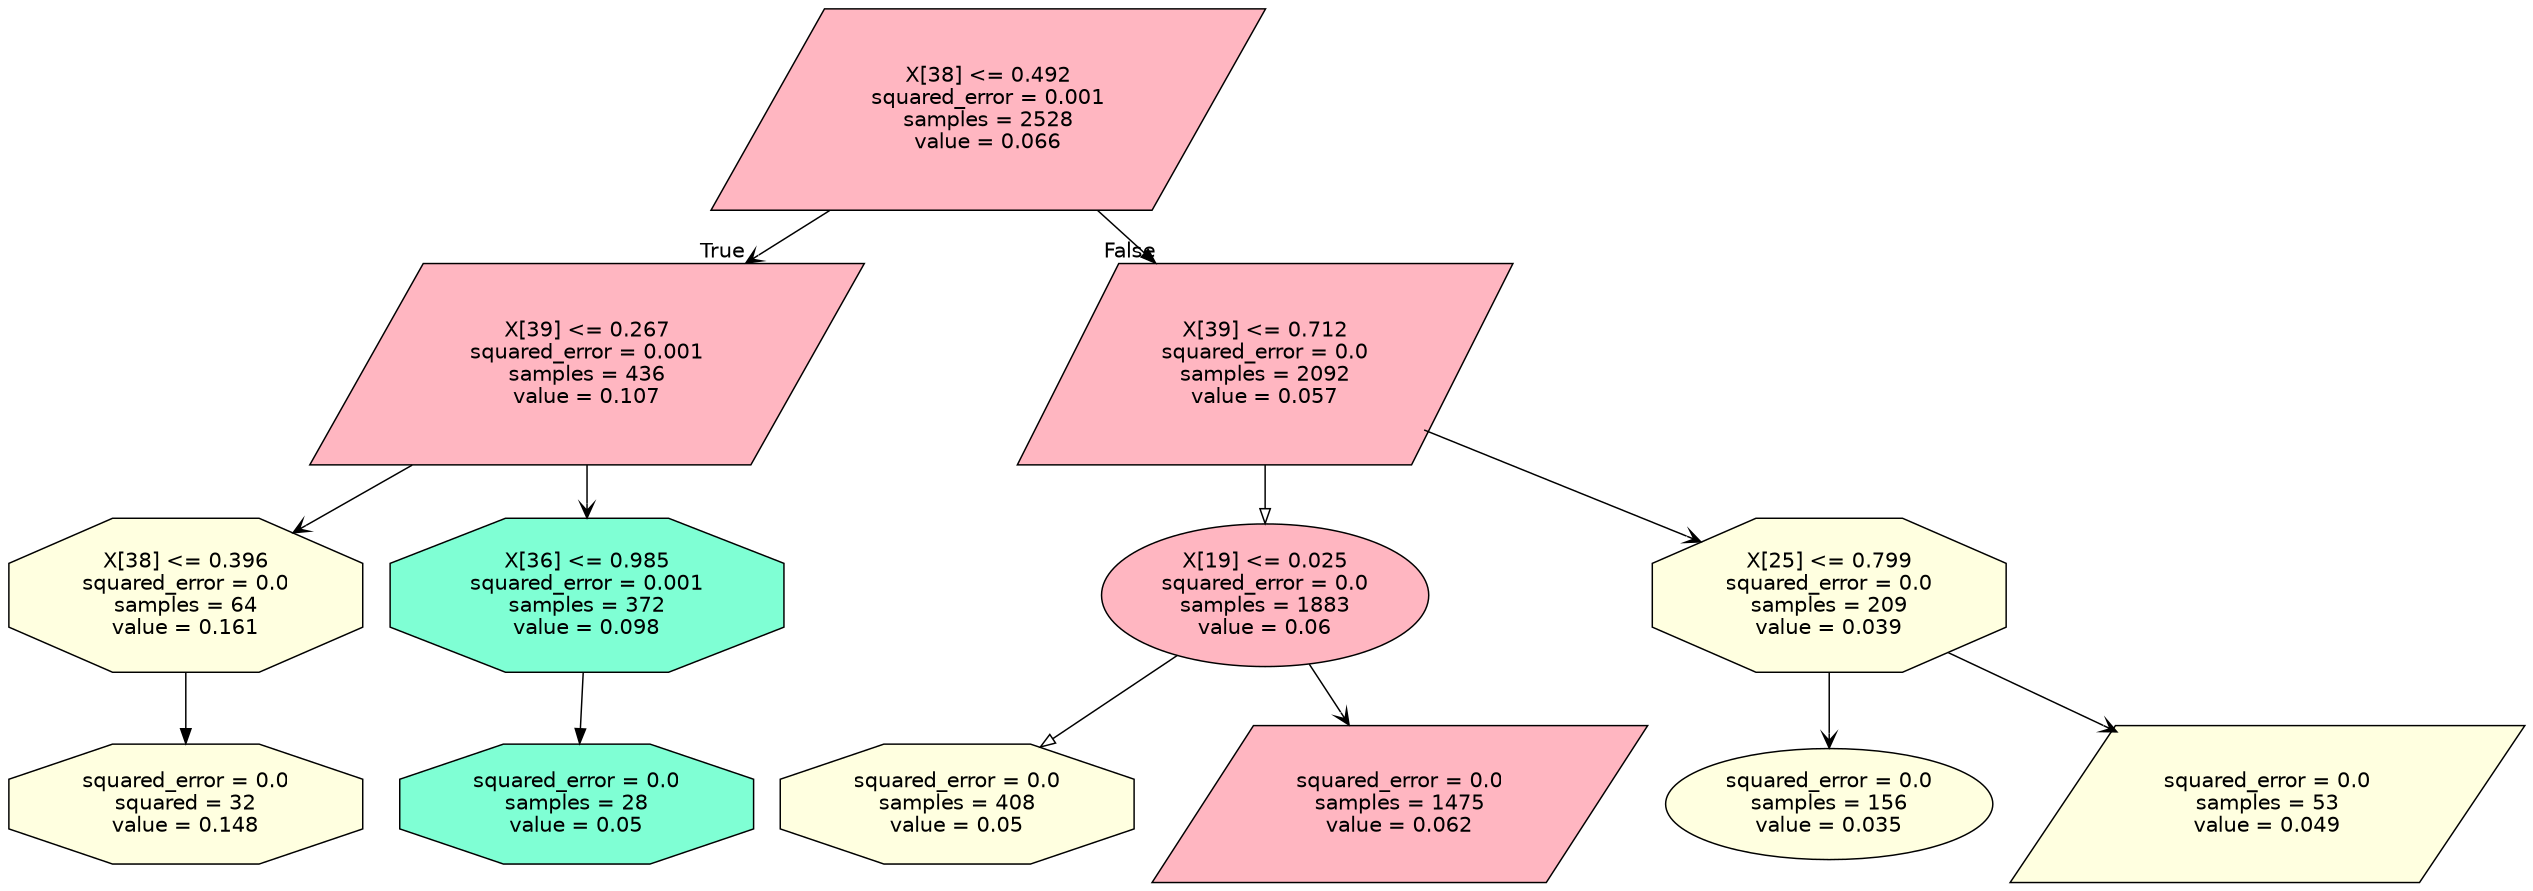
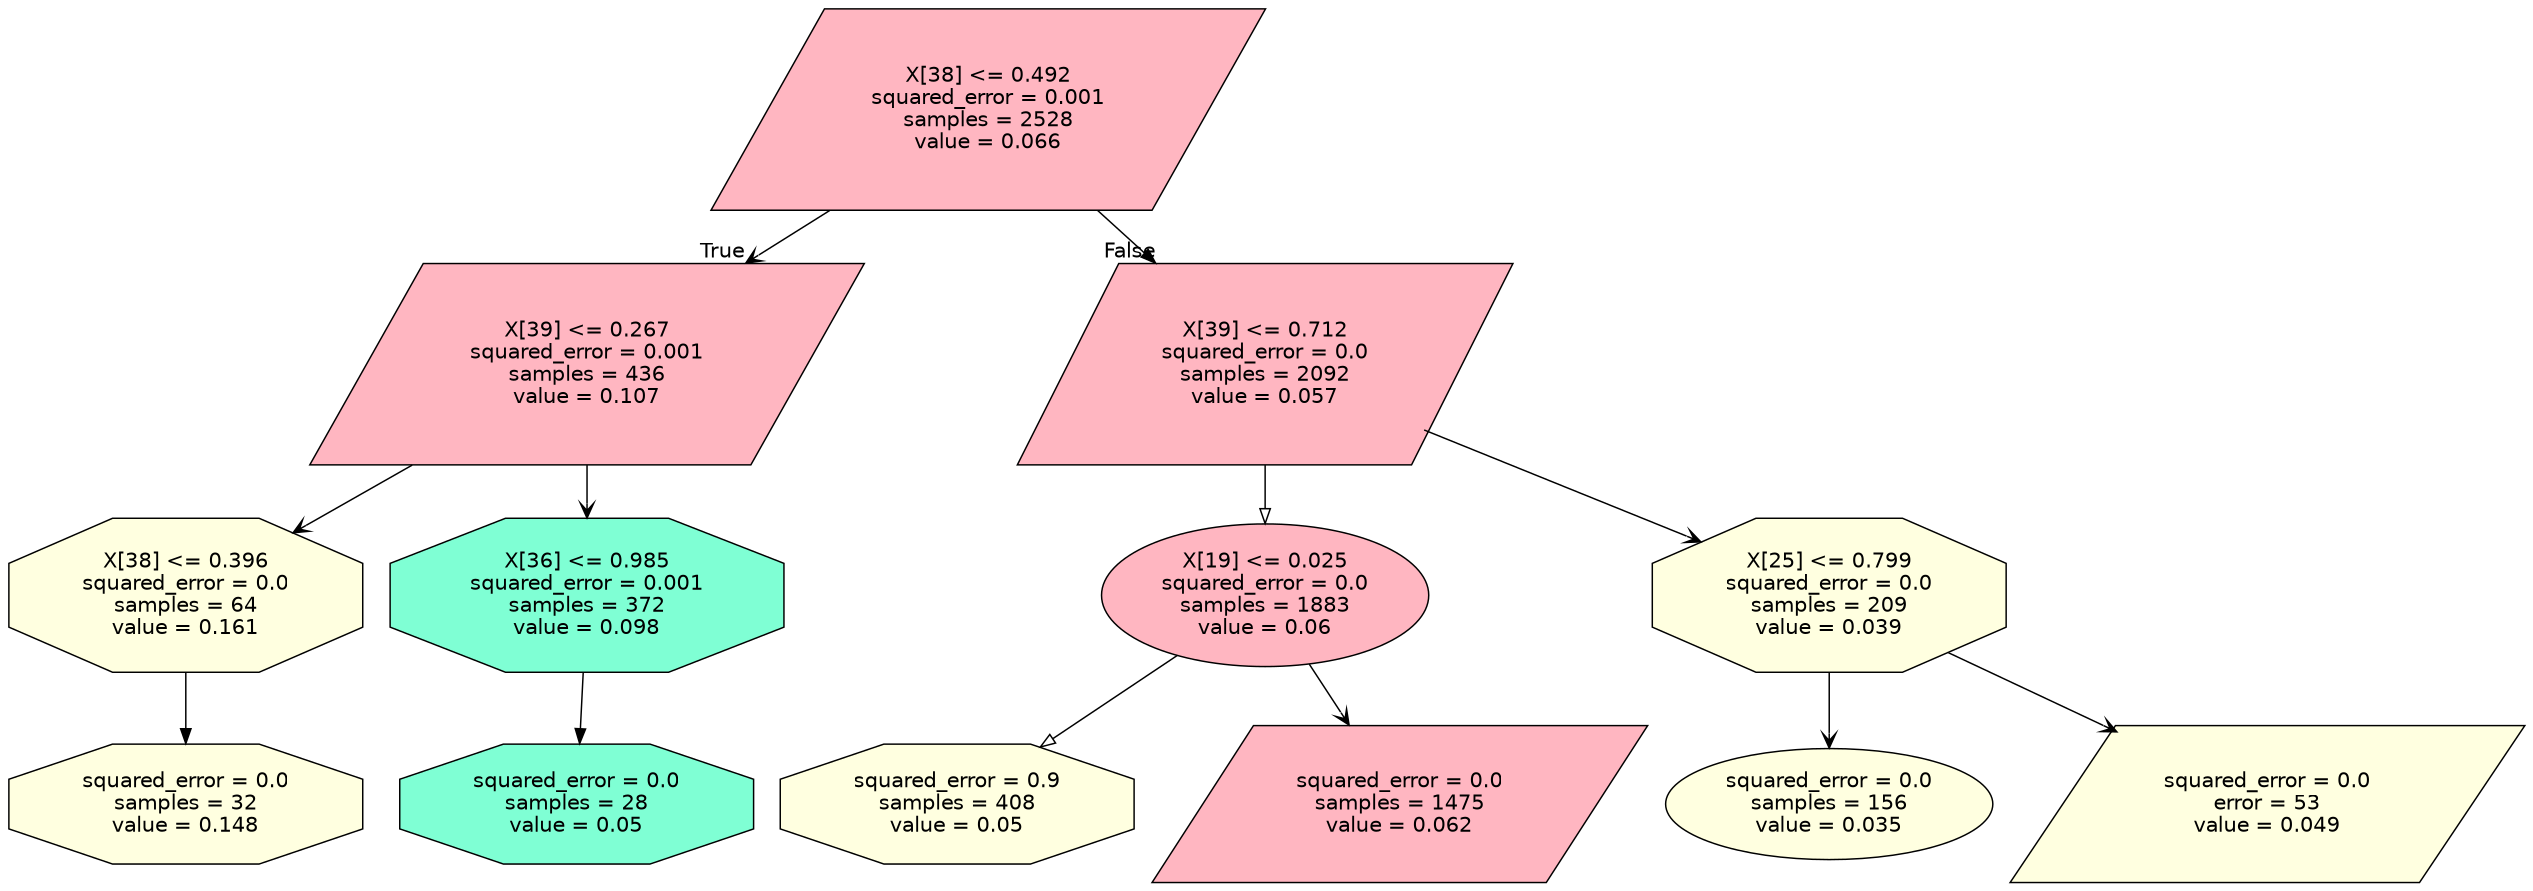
node "squared_error = 0.0 squared = 32 value = 0.148": label "squared_error = 0.0 squared = 32 value = 0.148" -> "squared_error = 0.0 samples = 32 value = 0.148"
node "squared_error = 0.0 samples = 408 value = 0.05": label "squared_error = 0.0 samples = 408 value = 0.05" -> "squared_error = 0.9 samples = 408 value = 0.05"
node "squared_error = 0.0 samples = 53 value = 0.049": label "squared_error = 0.0 samples = 53 value = 0.049" -> "squared_error = 0.0 error = 53 value = 0.049"
